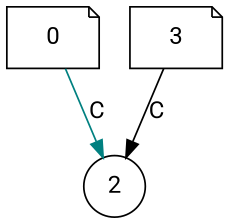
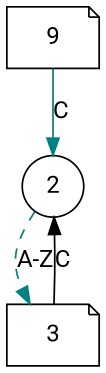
node "0": label "0" -> "9"
edge "2" -> "3": added, label "A-Z"
